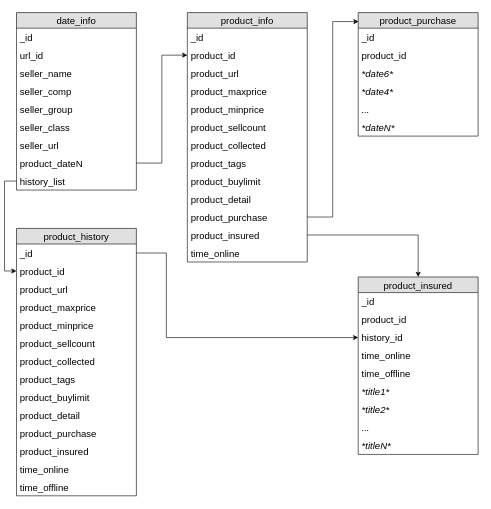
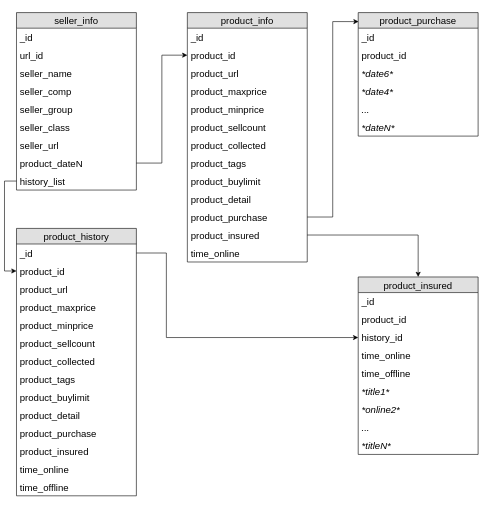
node "date_info": label "date_info" -> "seller_info"
node "*title2*": label "*title2*" -> "*online2*"
